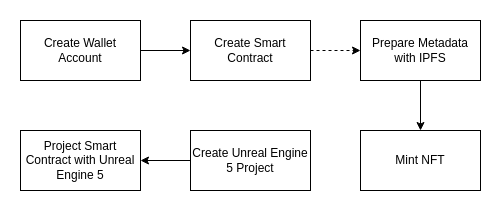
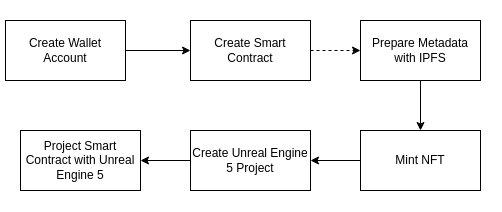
node "Create Wallet Account": moved (81, 51) -> (66, 51)
edge "Mint NFT" -> "Create Unreal Engine 5 Project": added
